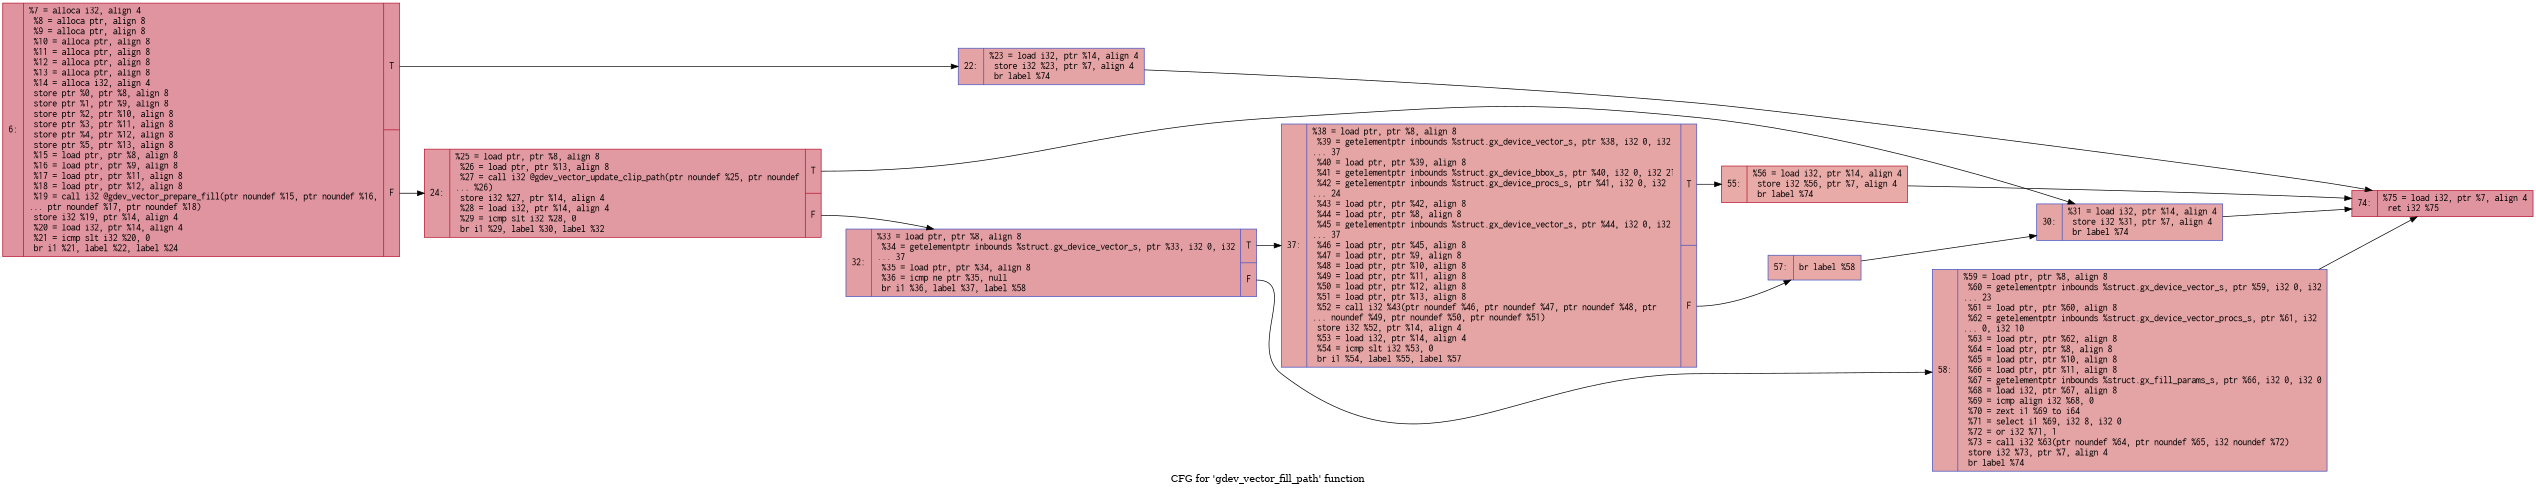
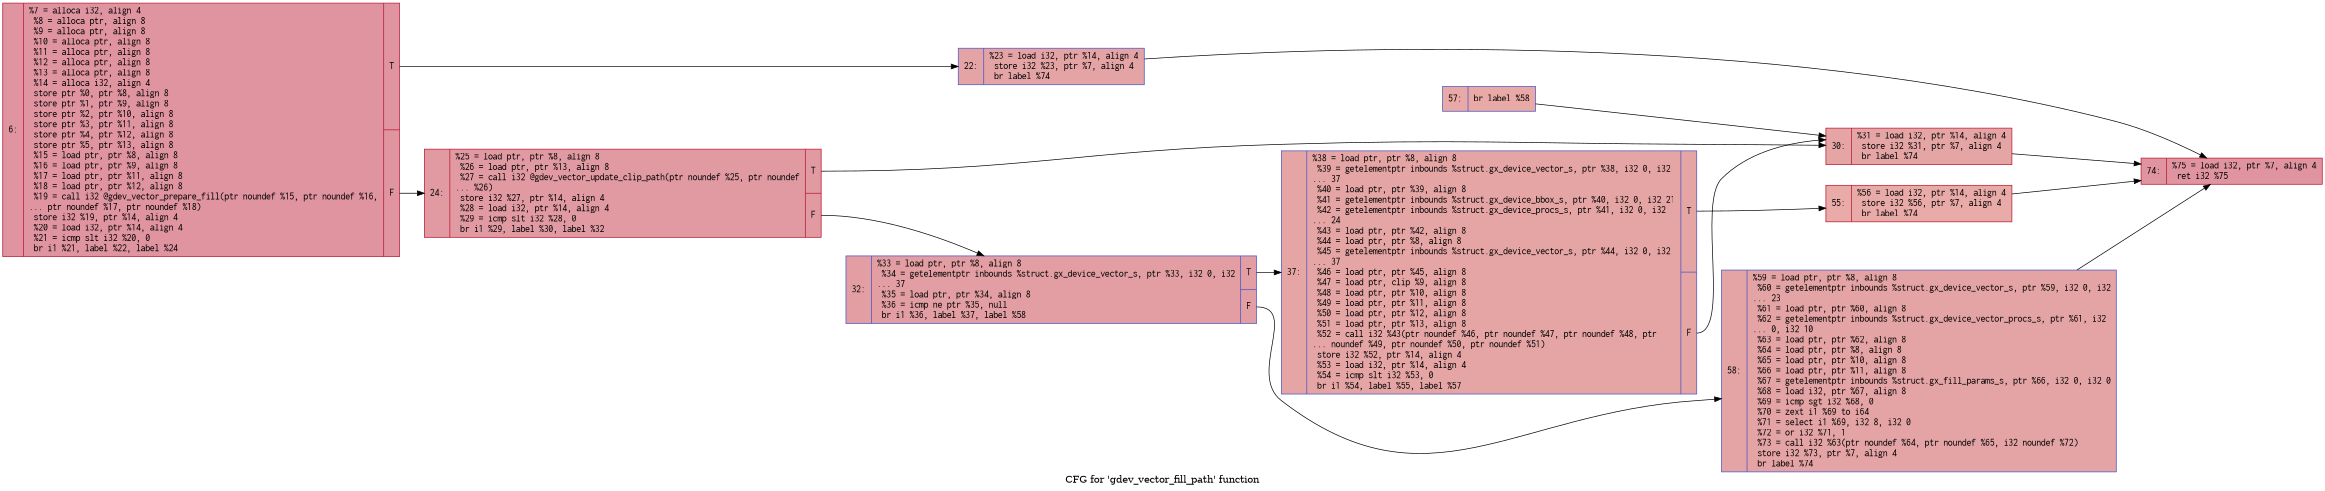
node "30:": color #3d50c3ff -> #b70d28ff
node "37:": text "%47 = load ptr, ptr %9, align 8" -> "%47 = load ptr, clip %9, align 8"
edge "37:" -> "57:": now "37:" -> "30:"
node "58:": text "%69 = icmp align i32 %68, 0" -> "%69 = icmp sgt i32 %68, 0"
